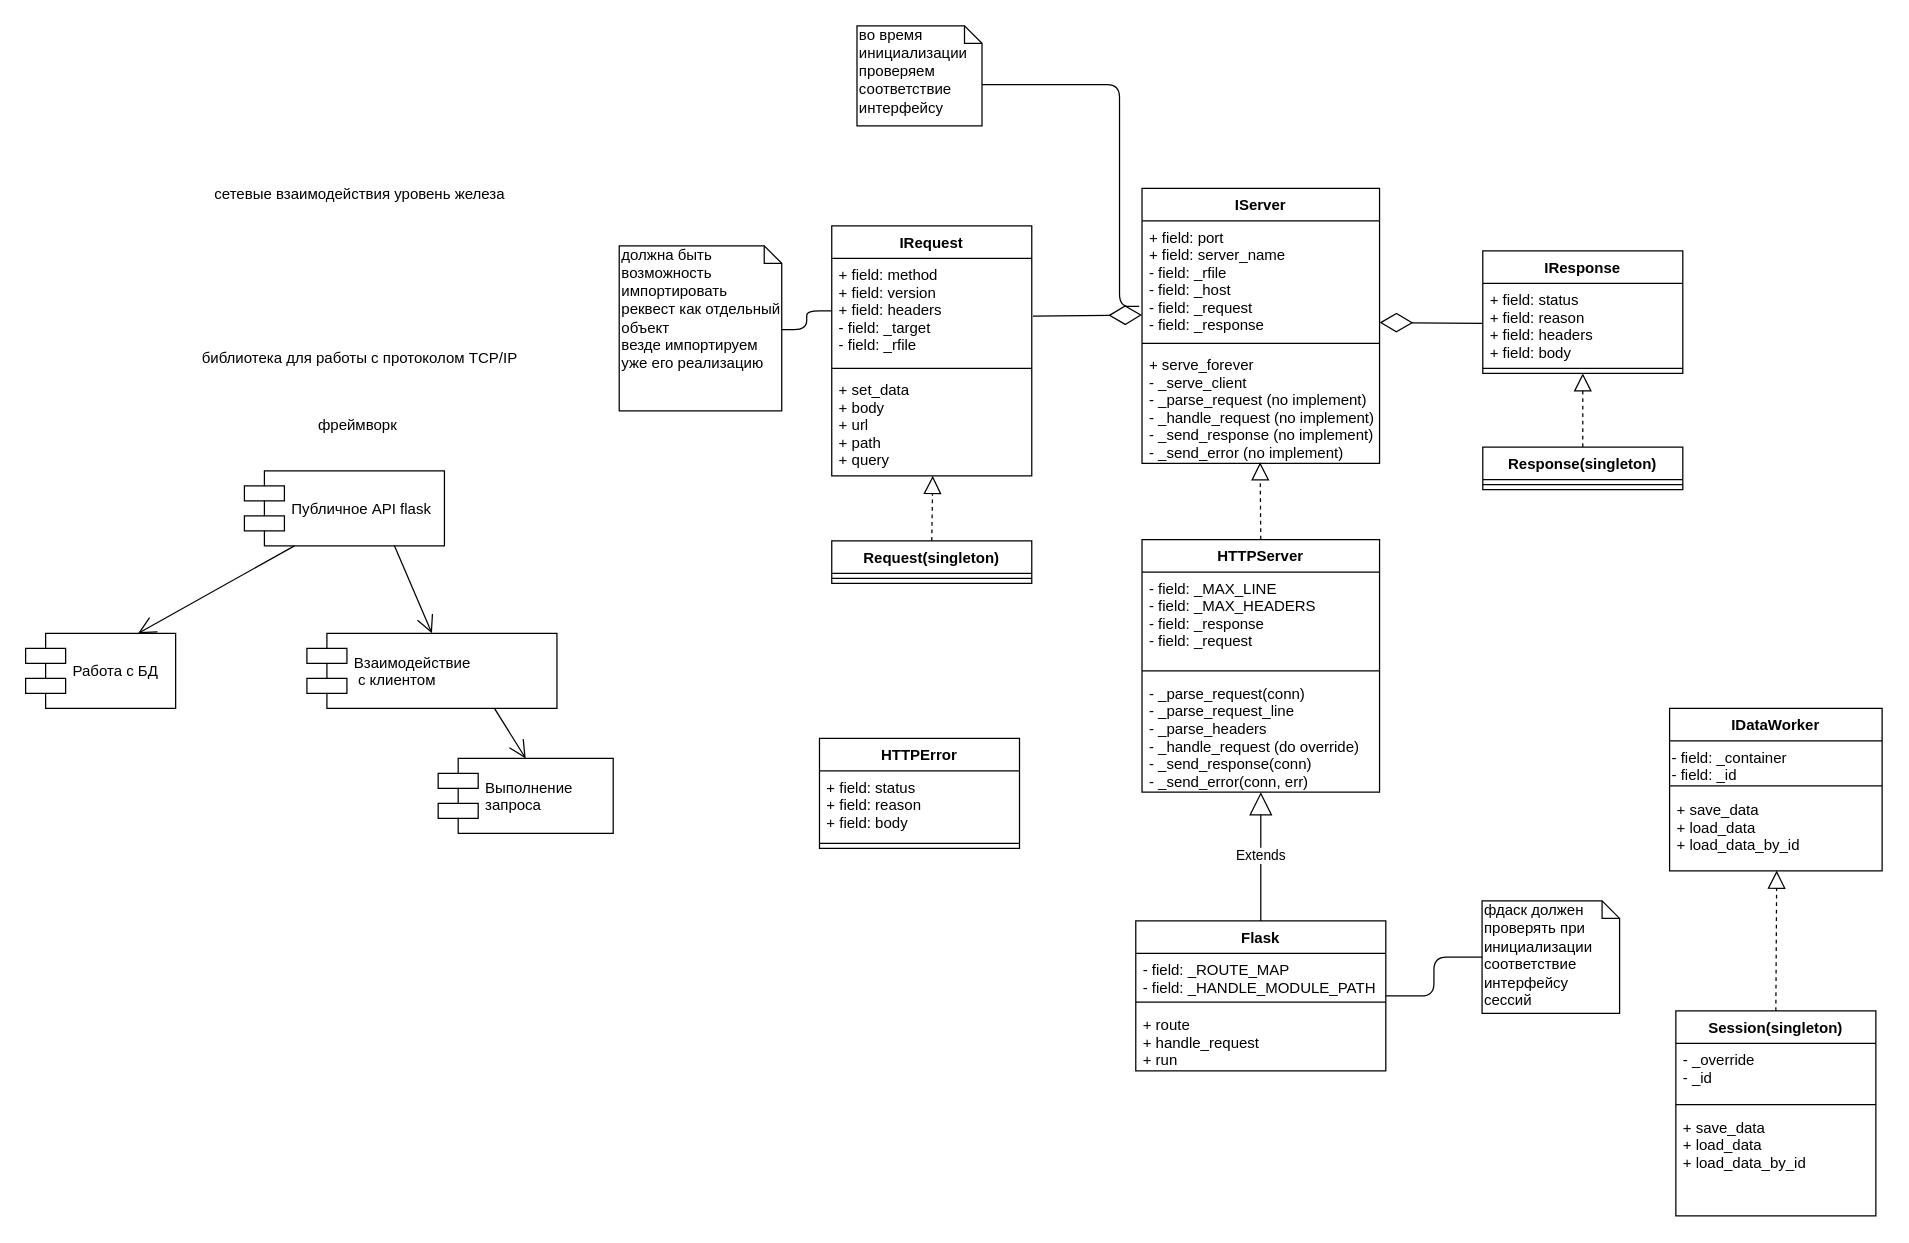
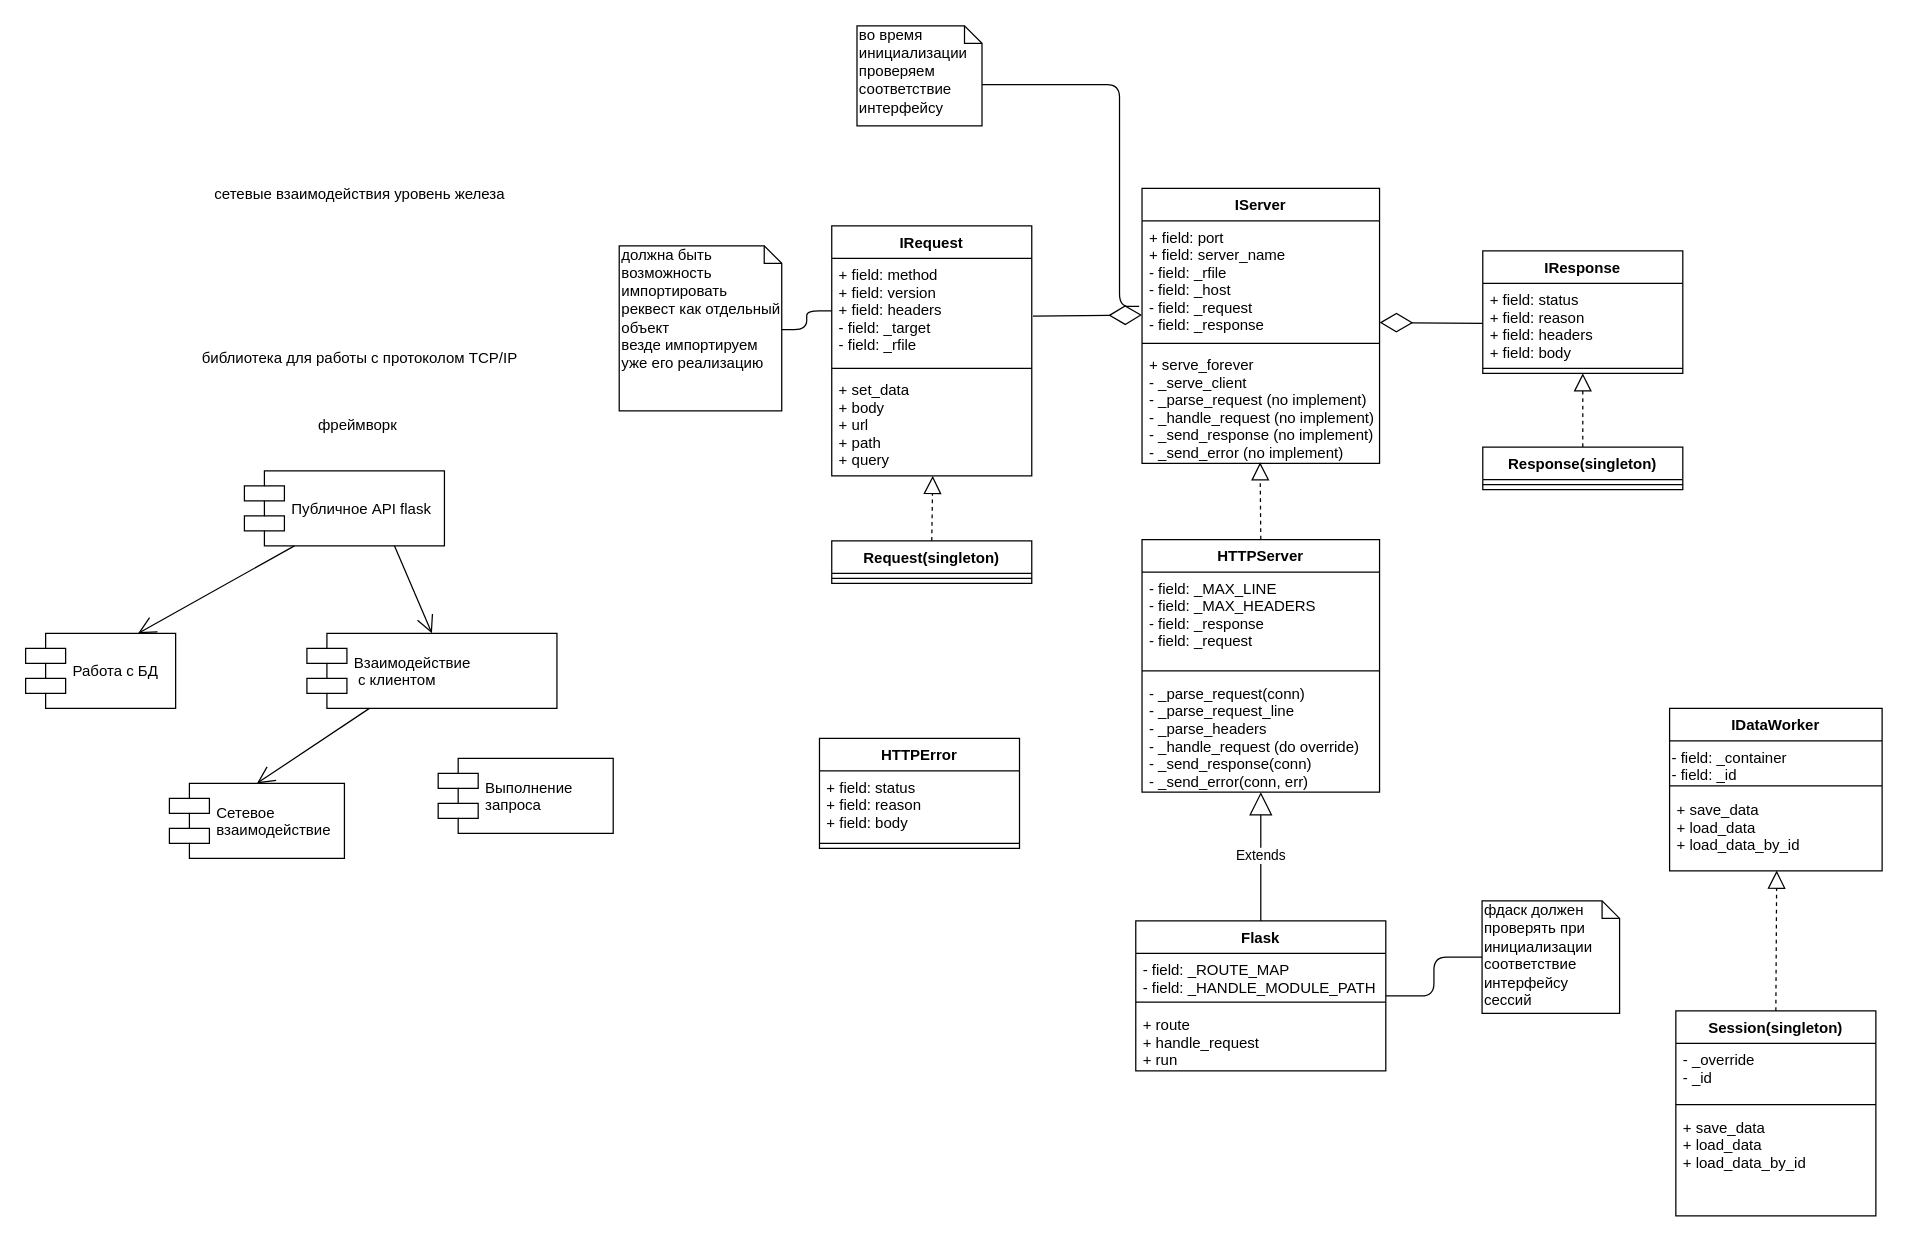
edge "Взаимодействие с клиентом" -> "Выполнение запроса": removed
edge "Взаимодействие с клиентом" -> "Сетевое взаимодействие": added
node "Сетевое взаимодействие": added
